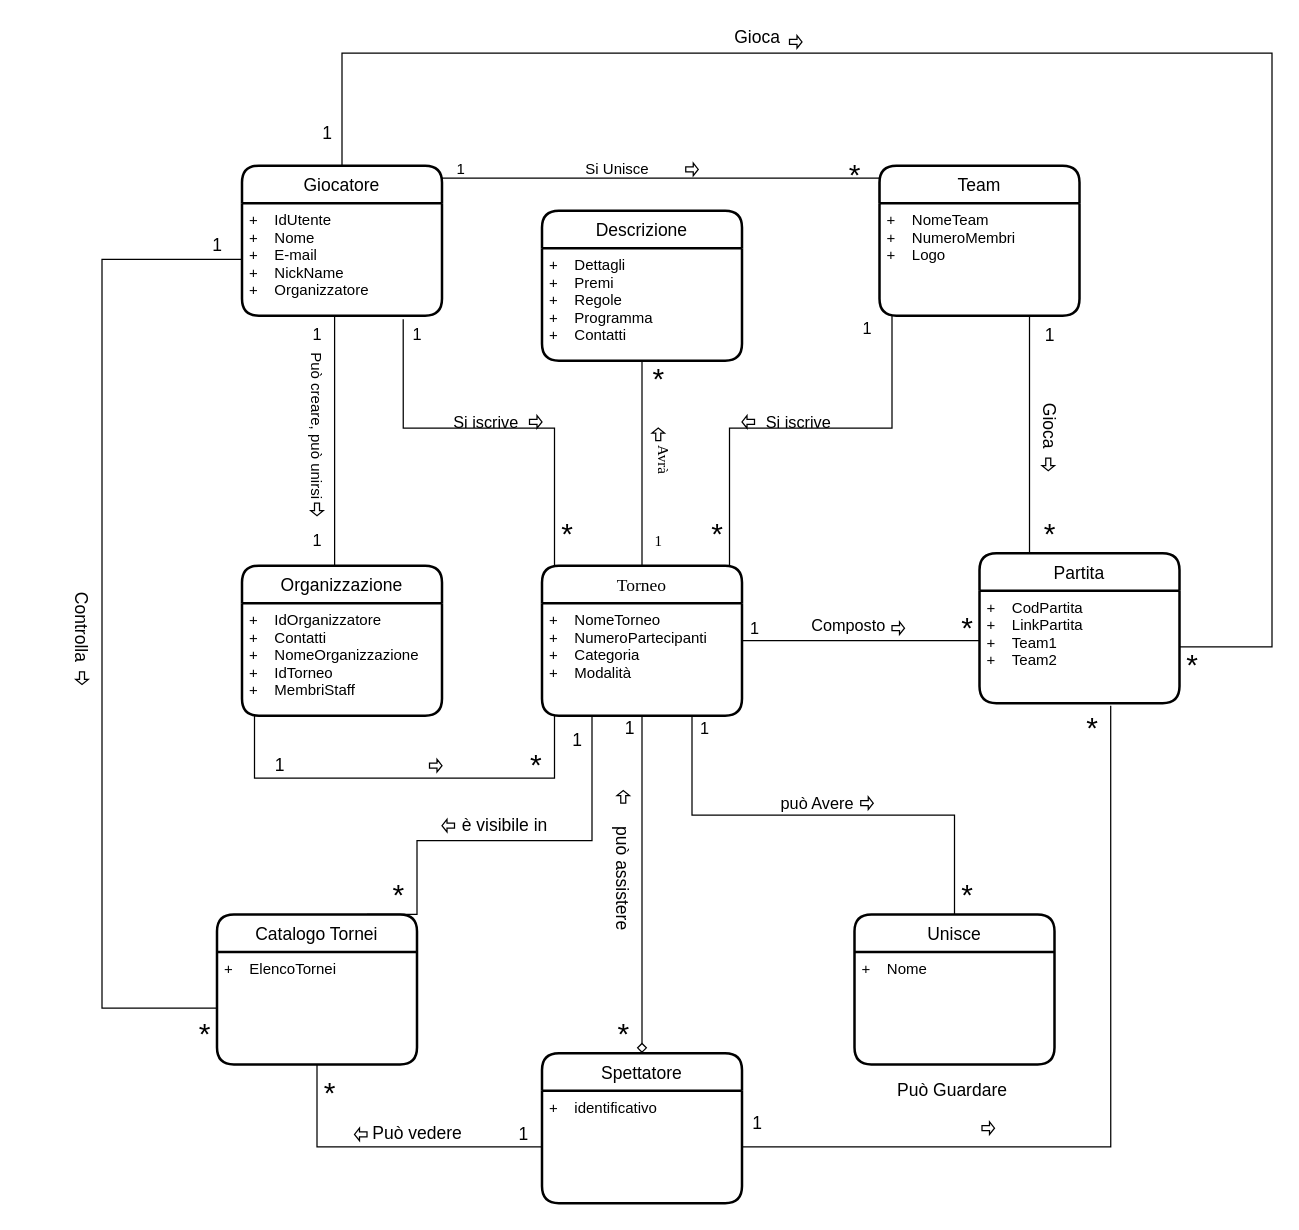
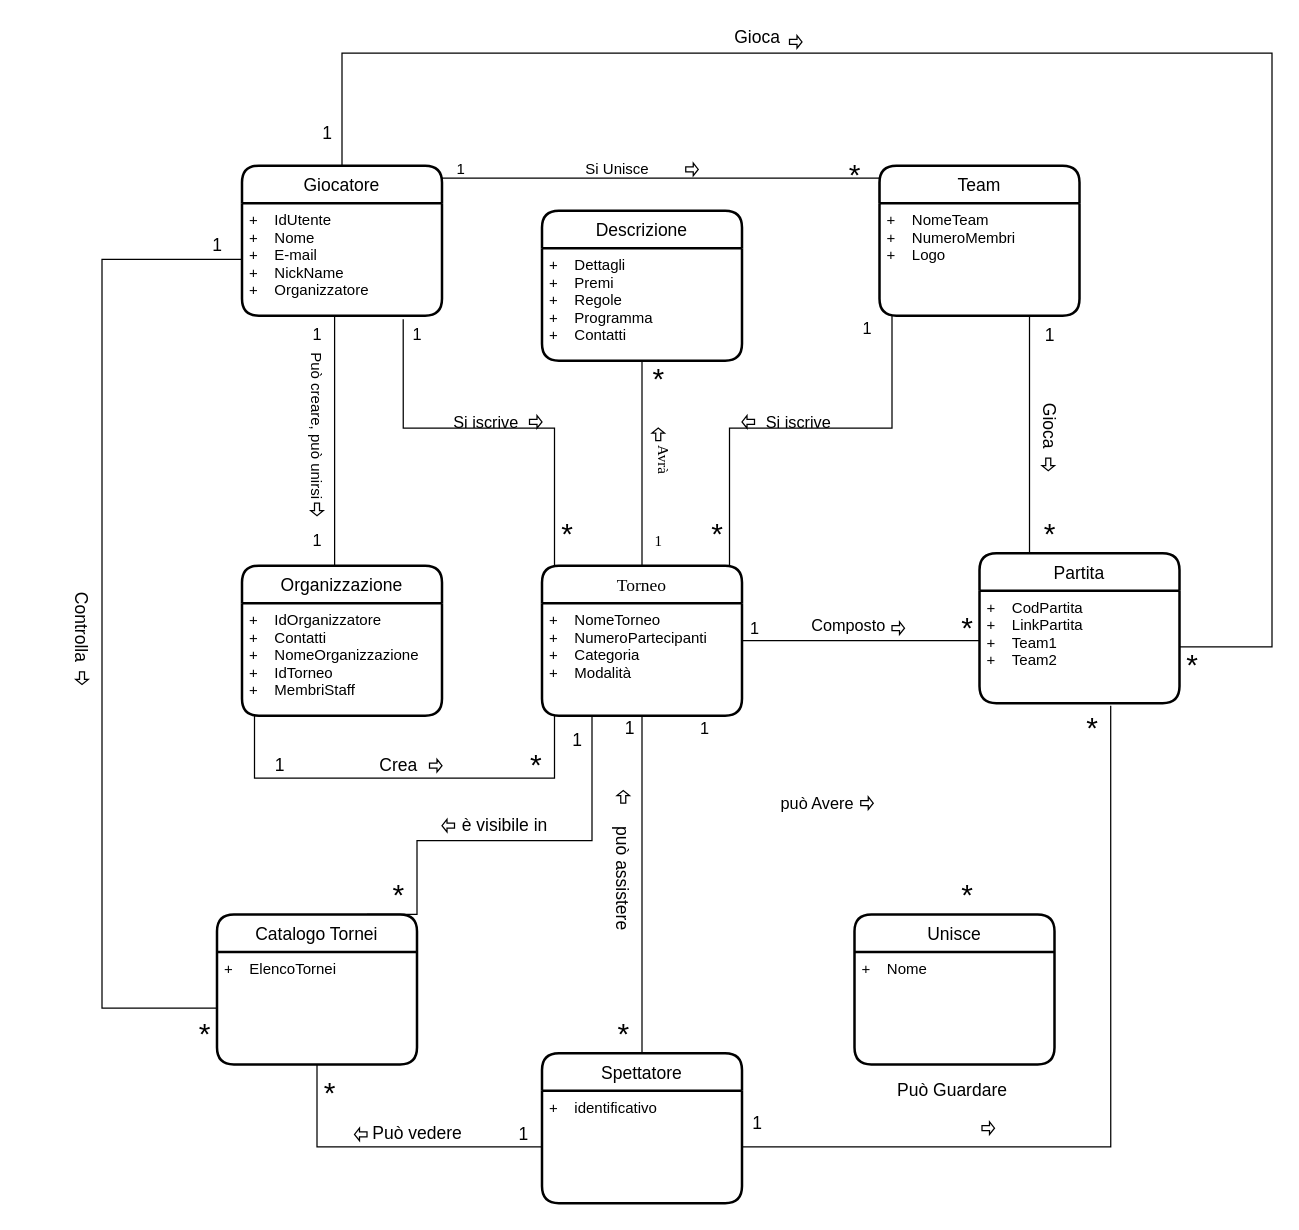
node "Crea": added
edge "Torneo" -- "Unisce": removed
edge "Torneo" -> "Spettatore": arrowhead diamond -> none
